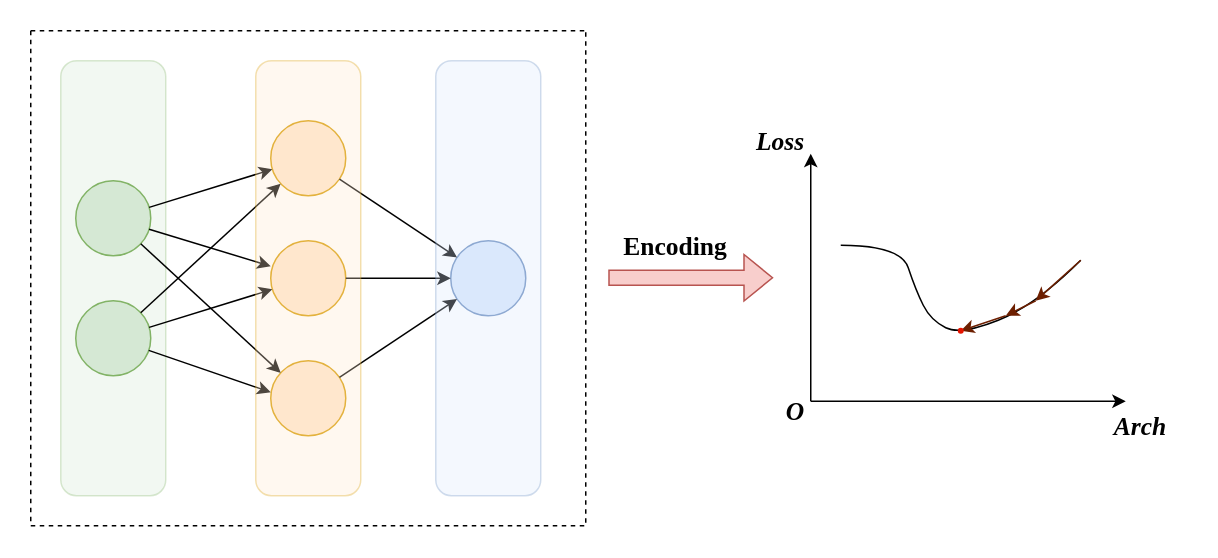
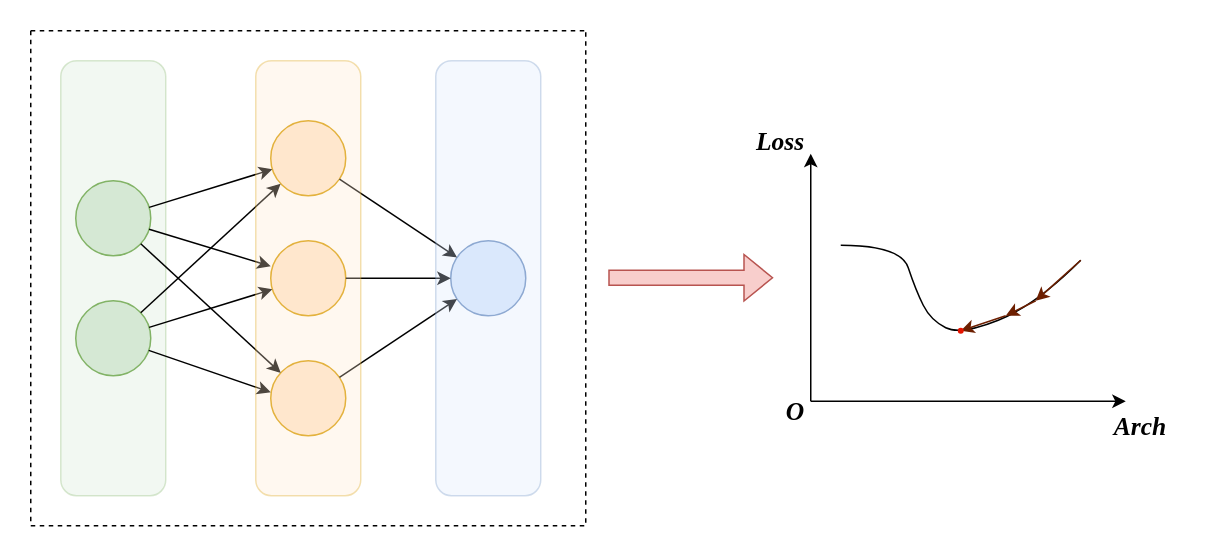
node "Encoding": removed
